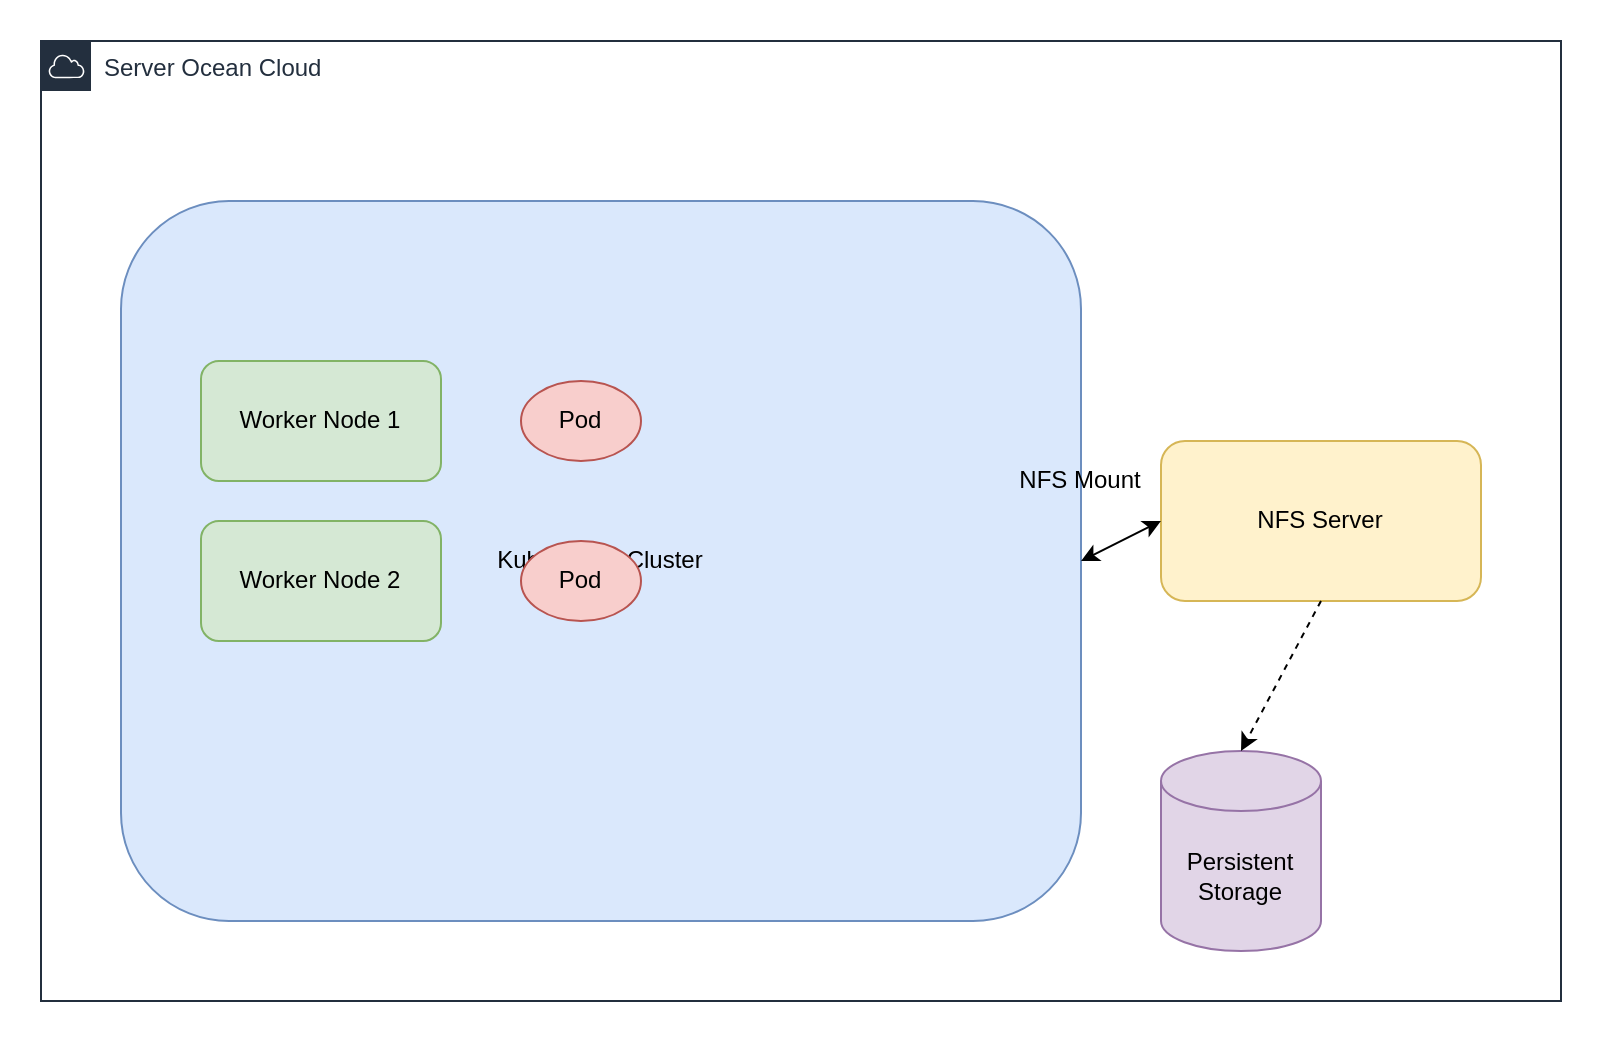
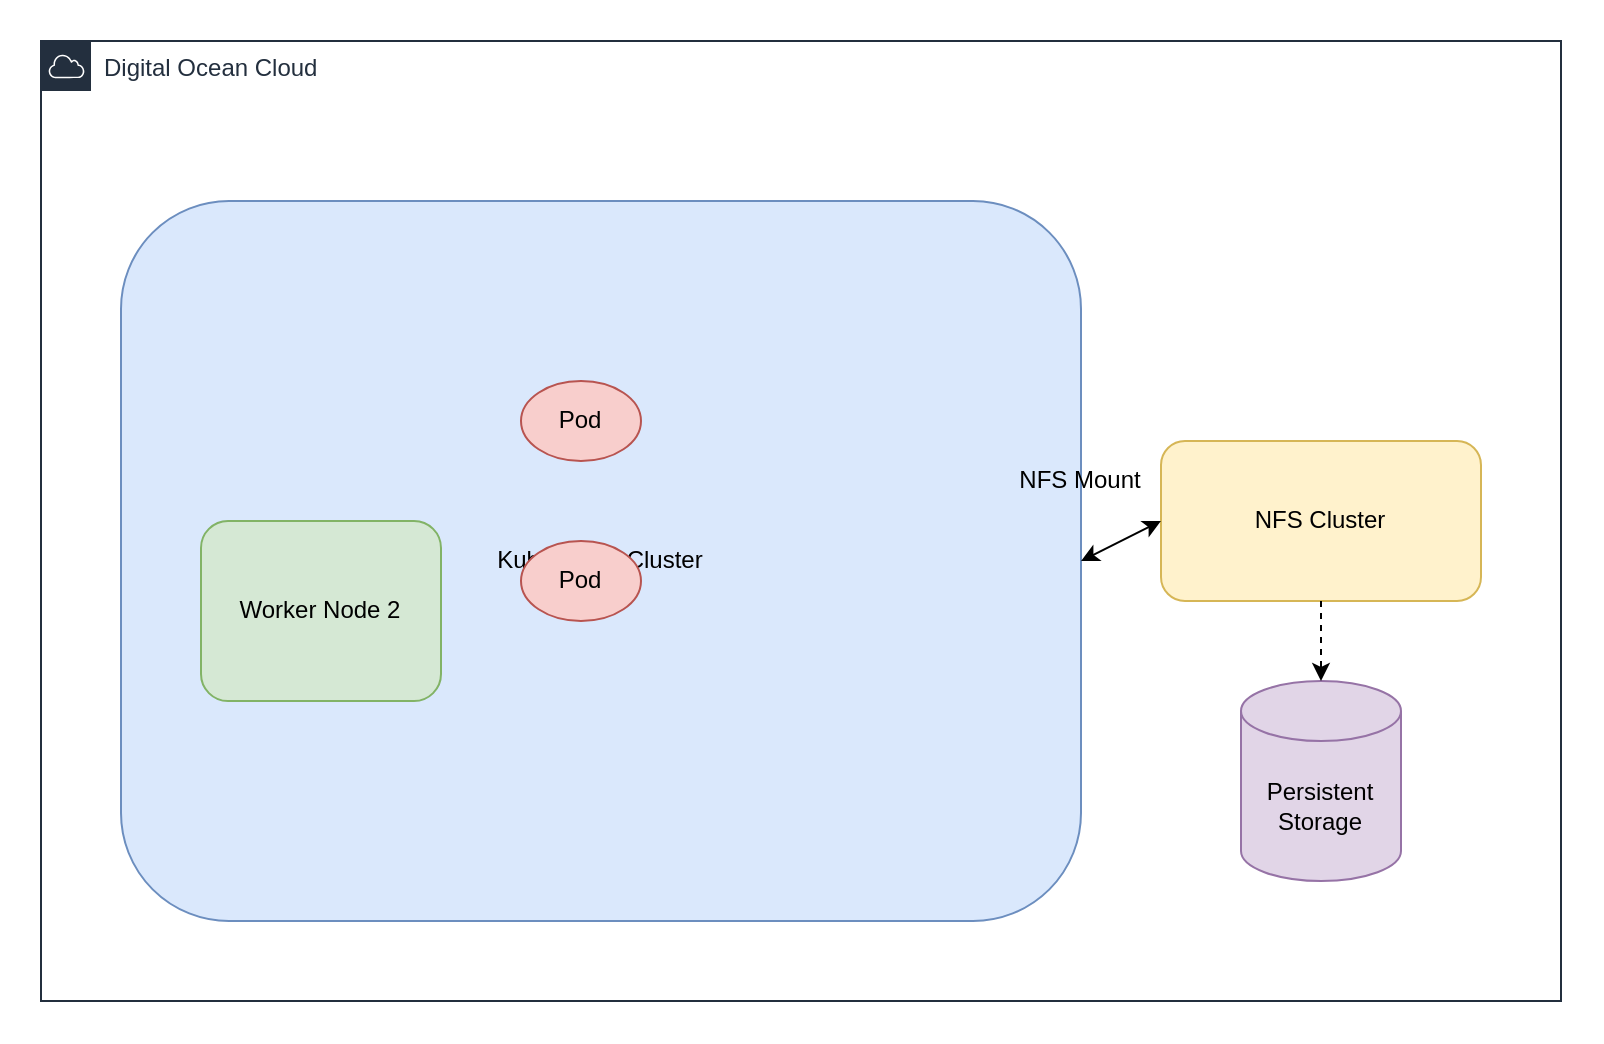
node "Server Ocean Cloud": label "Server Ocean Cloud" -> "Digital Ocean Cloud"
node "Worker Node 1": removed
node "NFS Server": label "NFS Server" -> "NFS Cluster"
node "Worker Node 2": size 240x120 -> 240x180
node "Persistent Storage": moved (1241, 851) -> (1321, 781)
